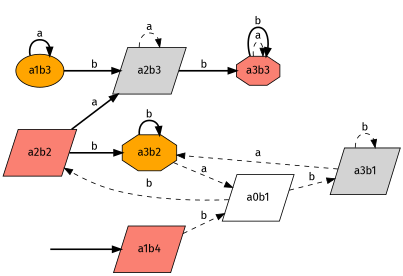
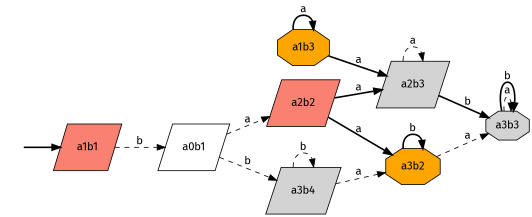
edge "a1b3" -> "a2b3": label "b" -> "a"
node "a1b3": shape ellipse -> octagon
node "a3b3": fillcolor salmon -> lightgrey
edge "a2b2" -> "a3b2": label "b" -> "a"
node "a3b1": label "a3b1" -> "a3b4"
edge "a3b2" -> "a0b1": now "a3b2" -> "a3b3"
edge "a0b1" -> "a2b2": label "b" -> "a"
node "a1b4": label "a1b4" -> "a1b1"
